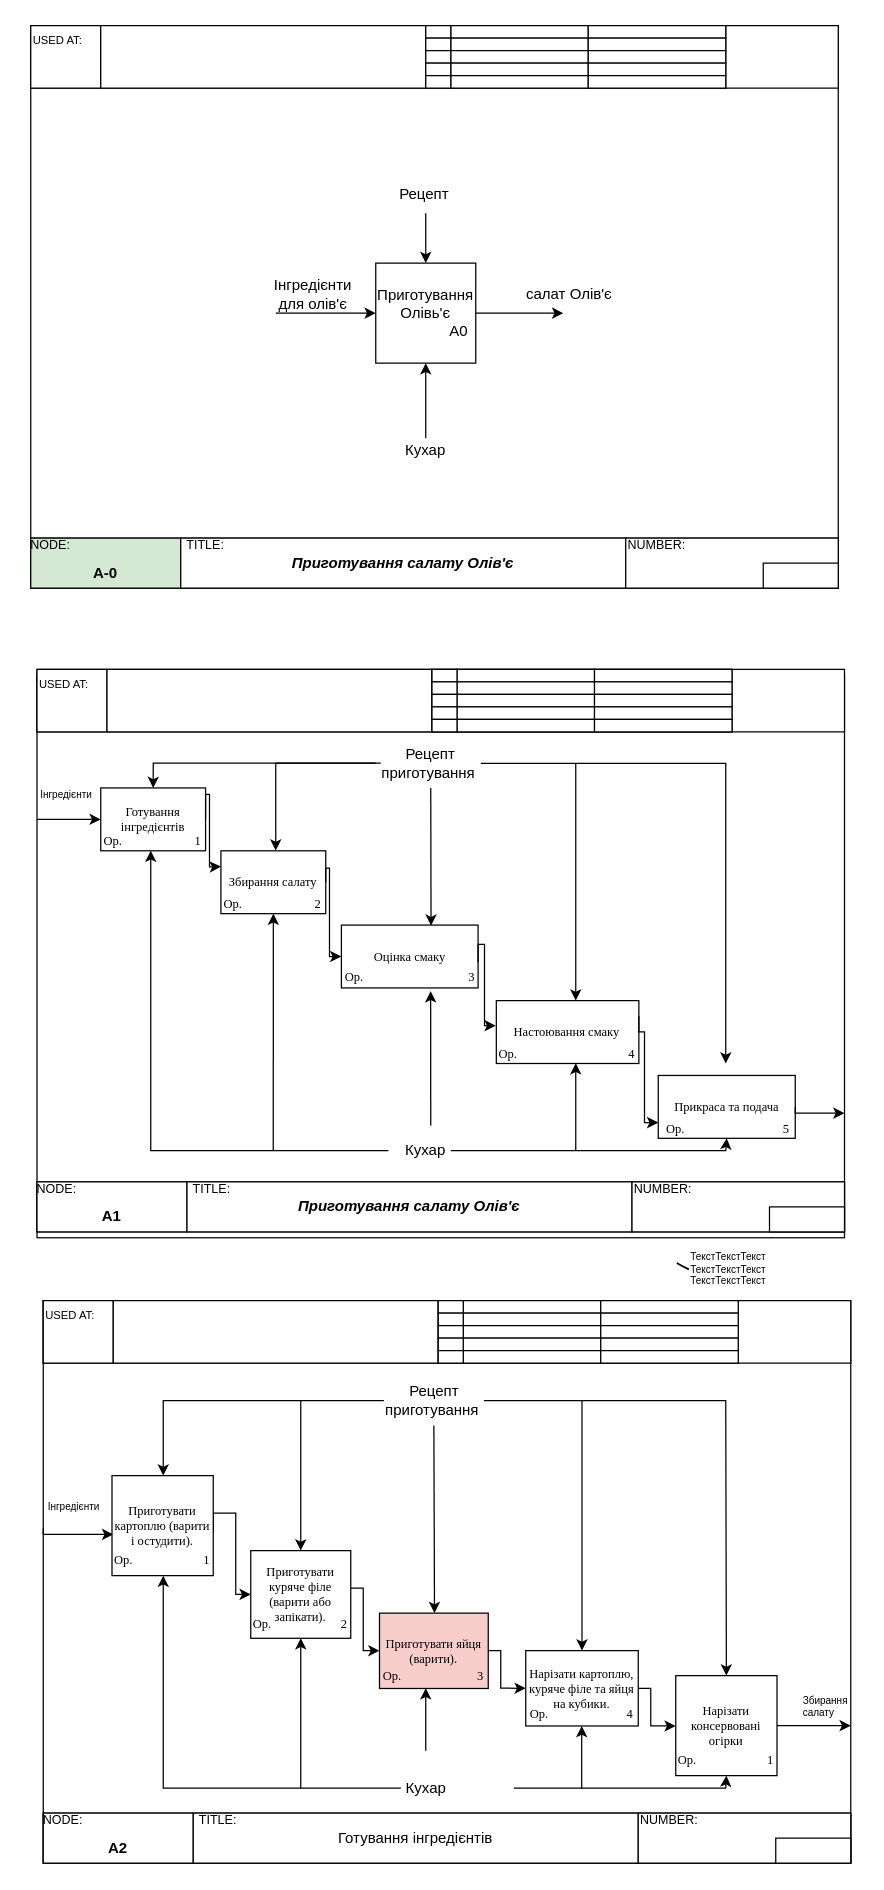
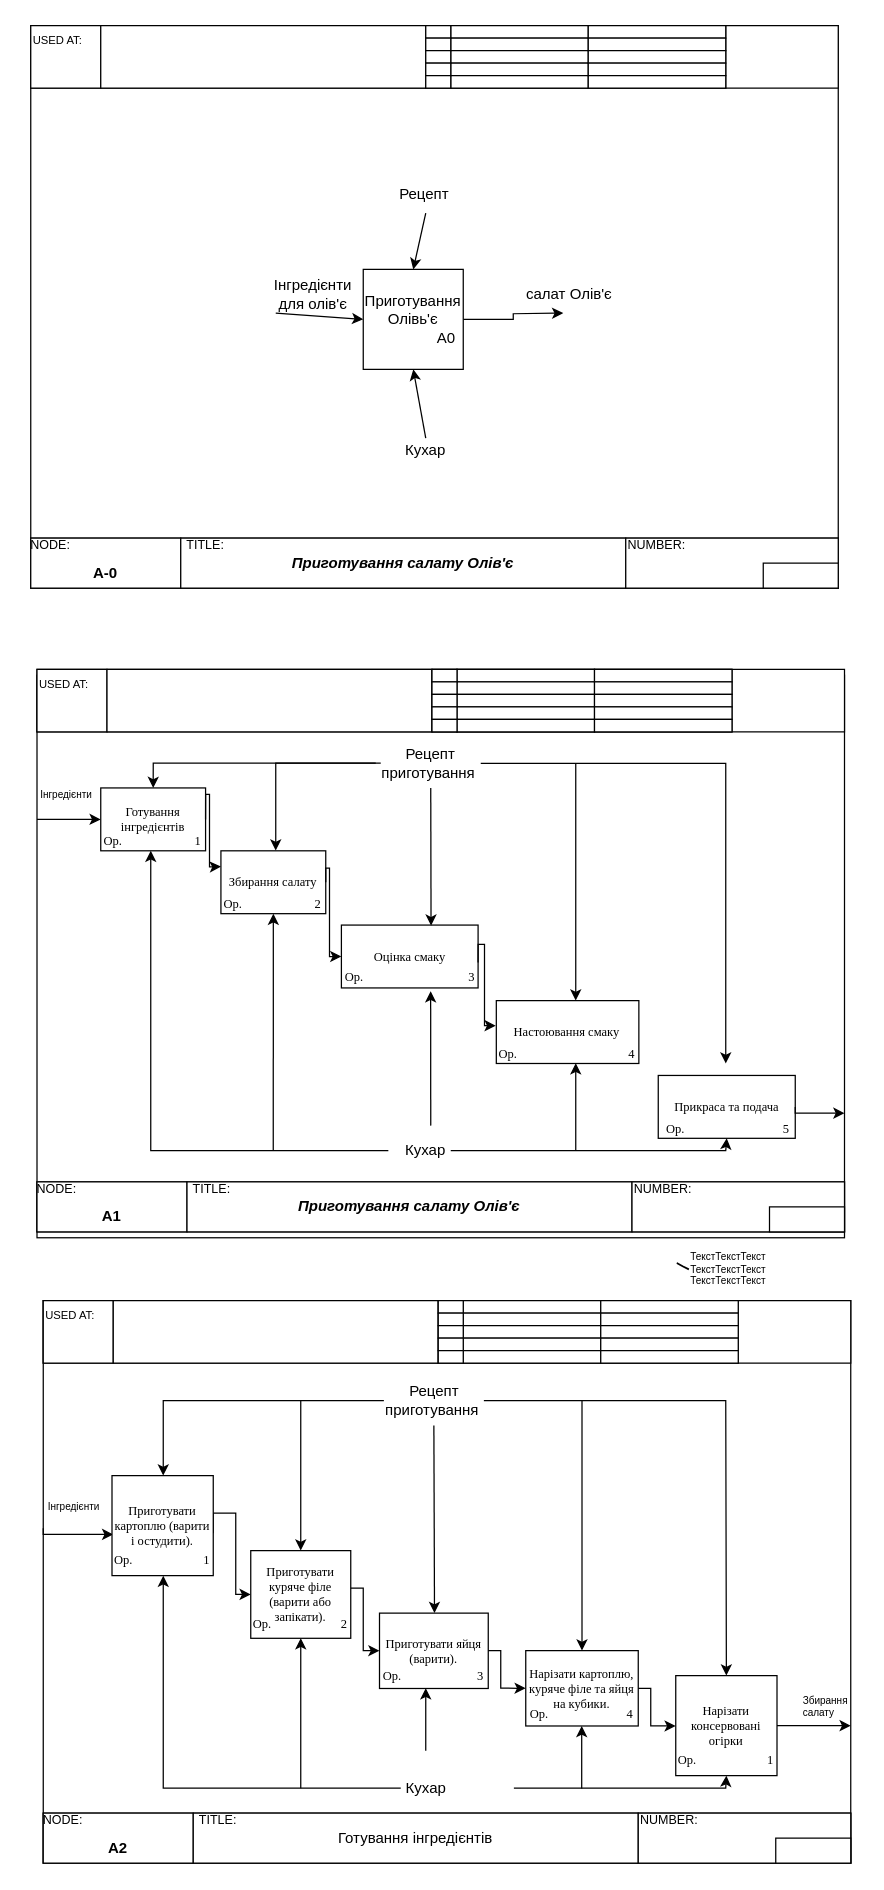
node "Приготування Олівь'є А0": moved (426, 313) -> (413, 319)
node "A-0": fillcolor #d5e8d4 -> #ffffff
edge "Настоювання смаку" -> "Прикраса та подача": removed
node "Приготувати яйця (варити).": fillcolor #f8cecc -> #ffffff
